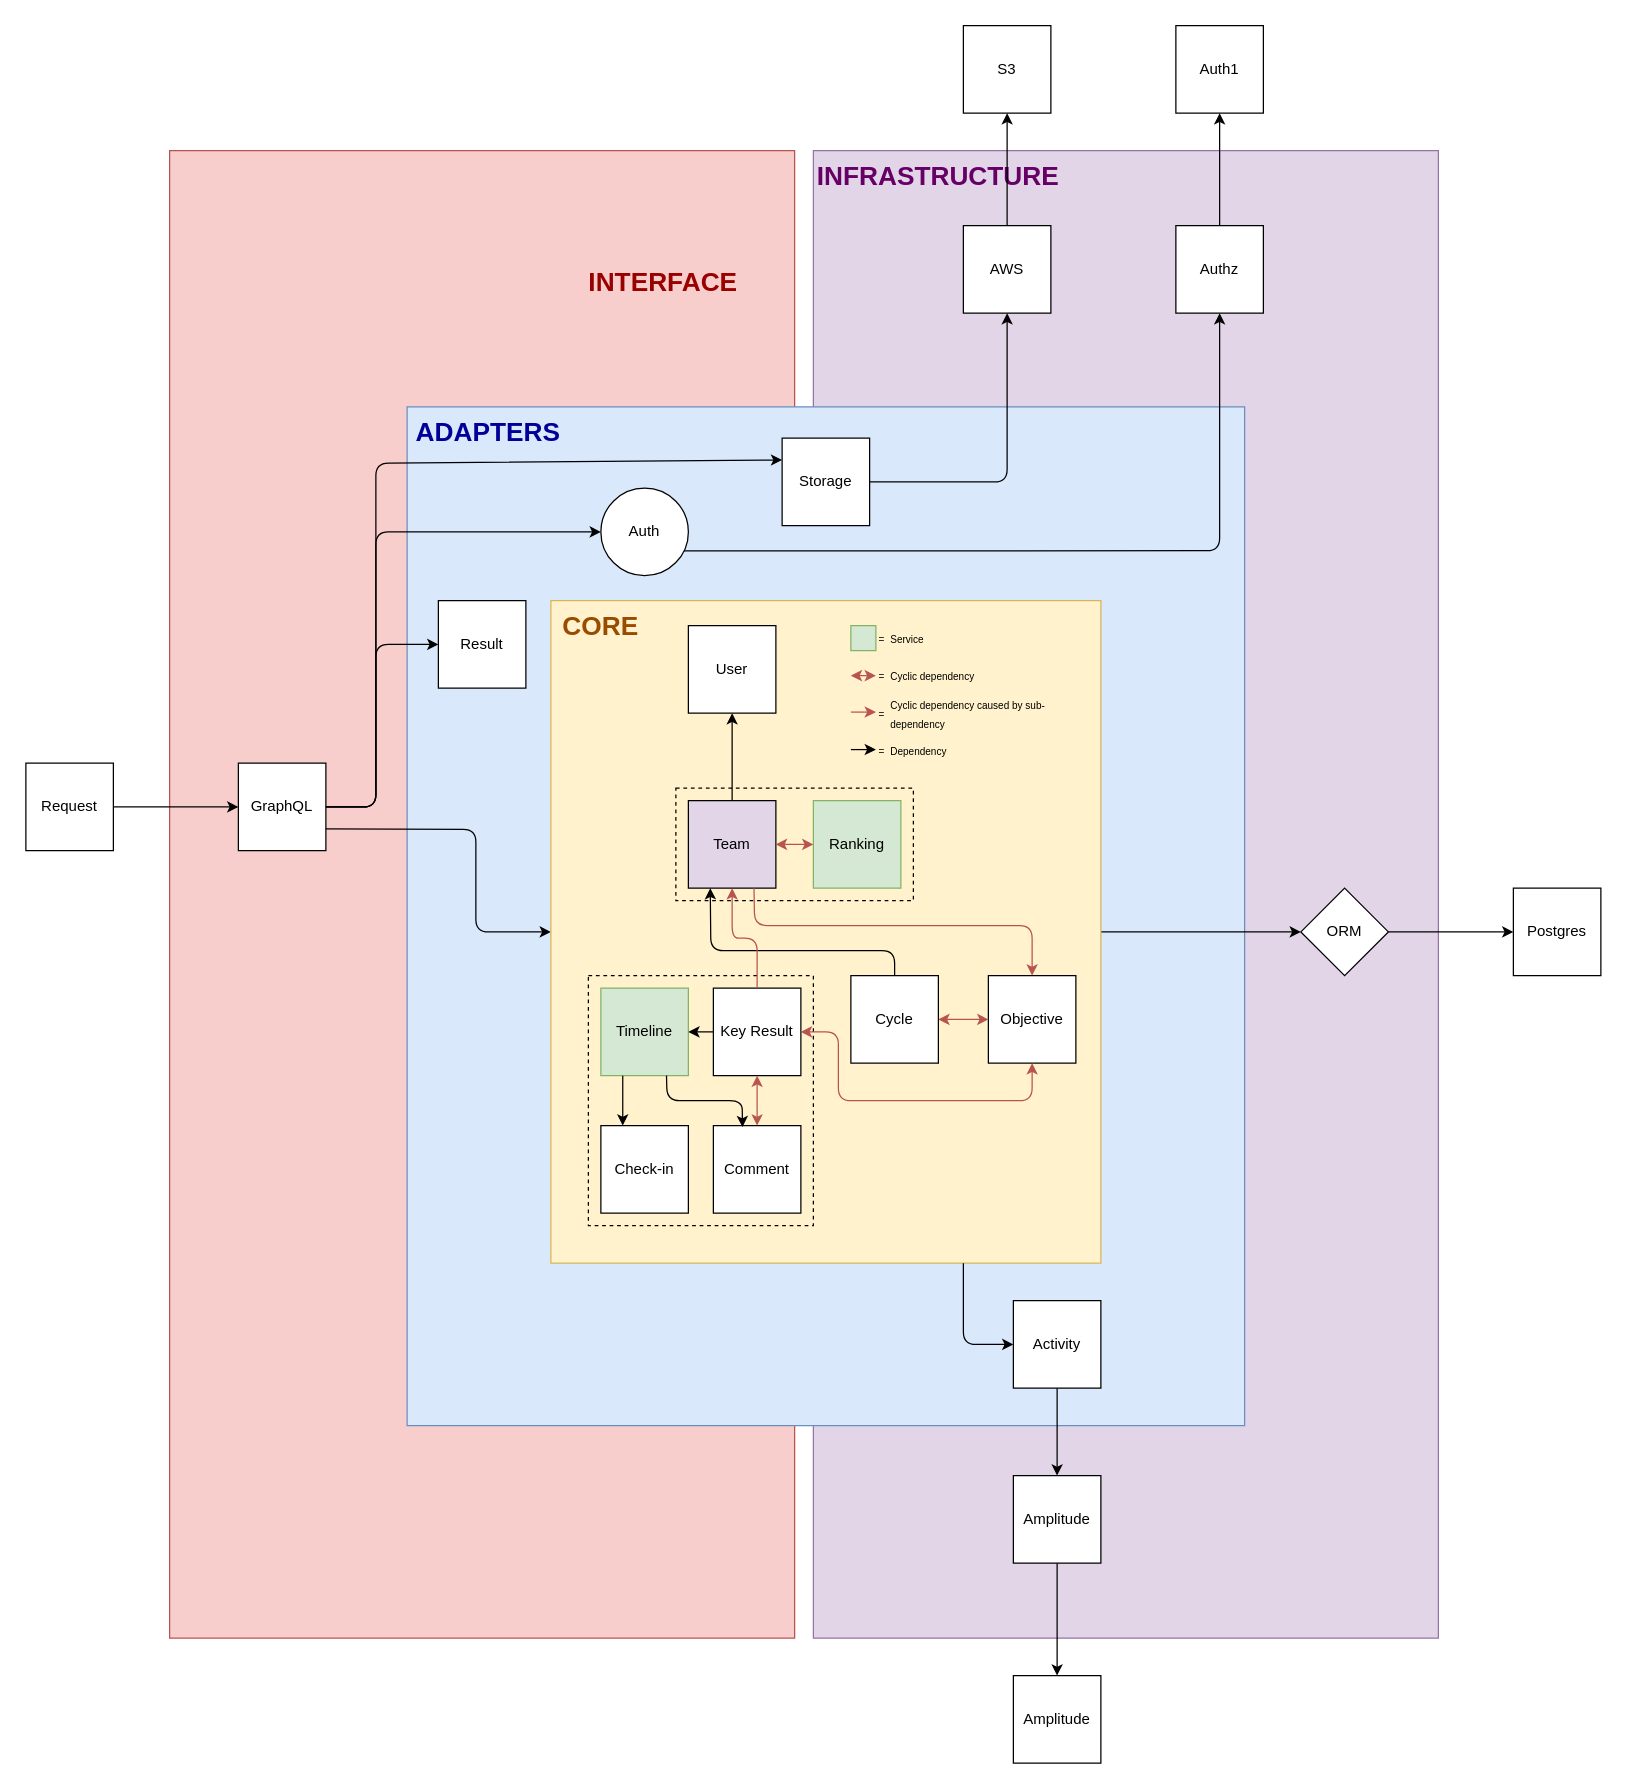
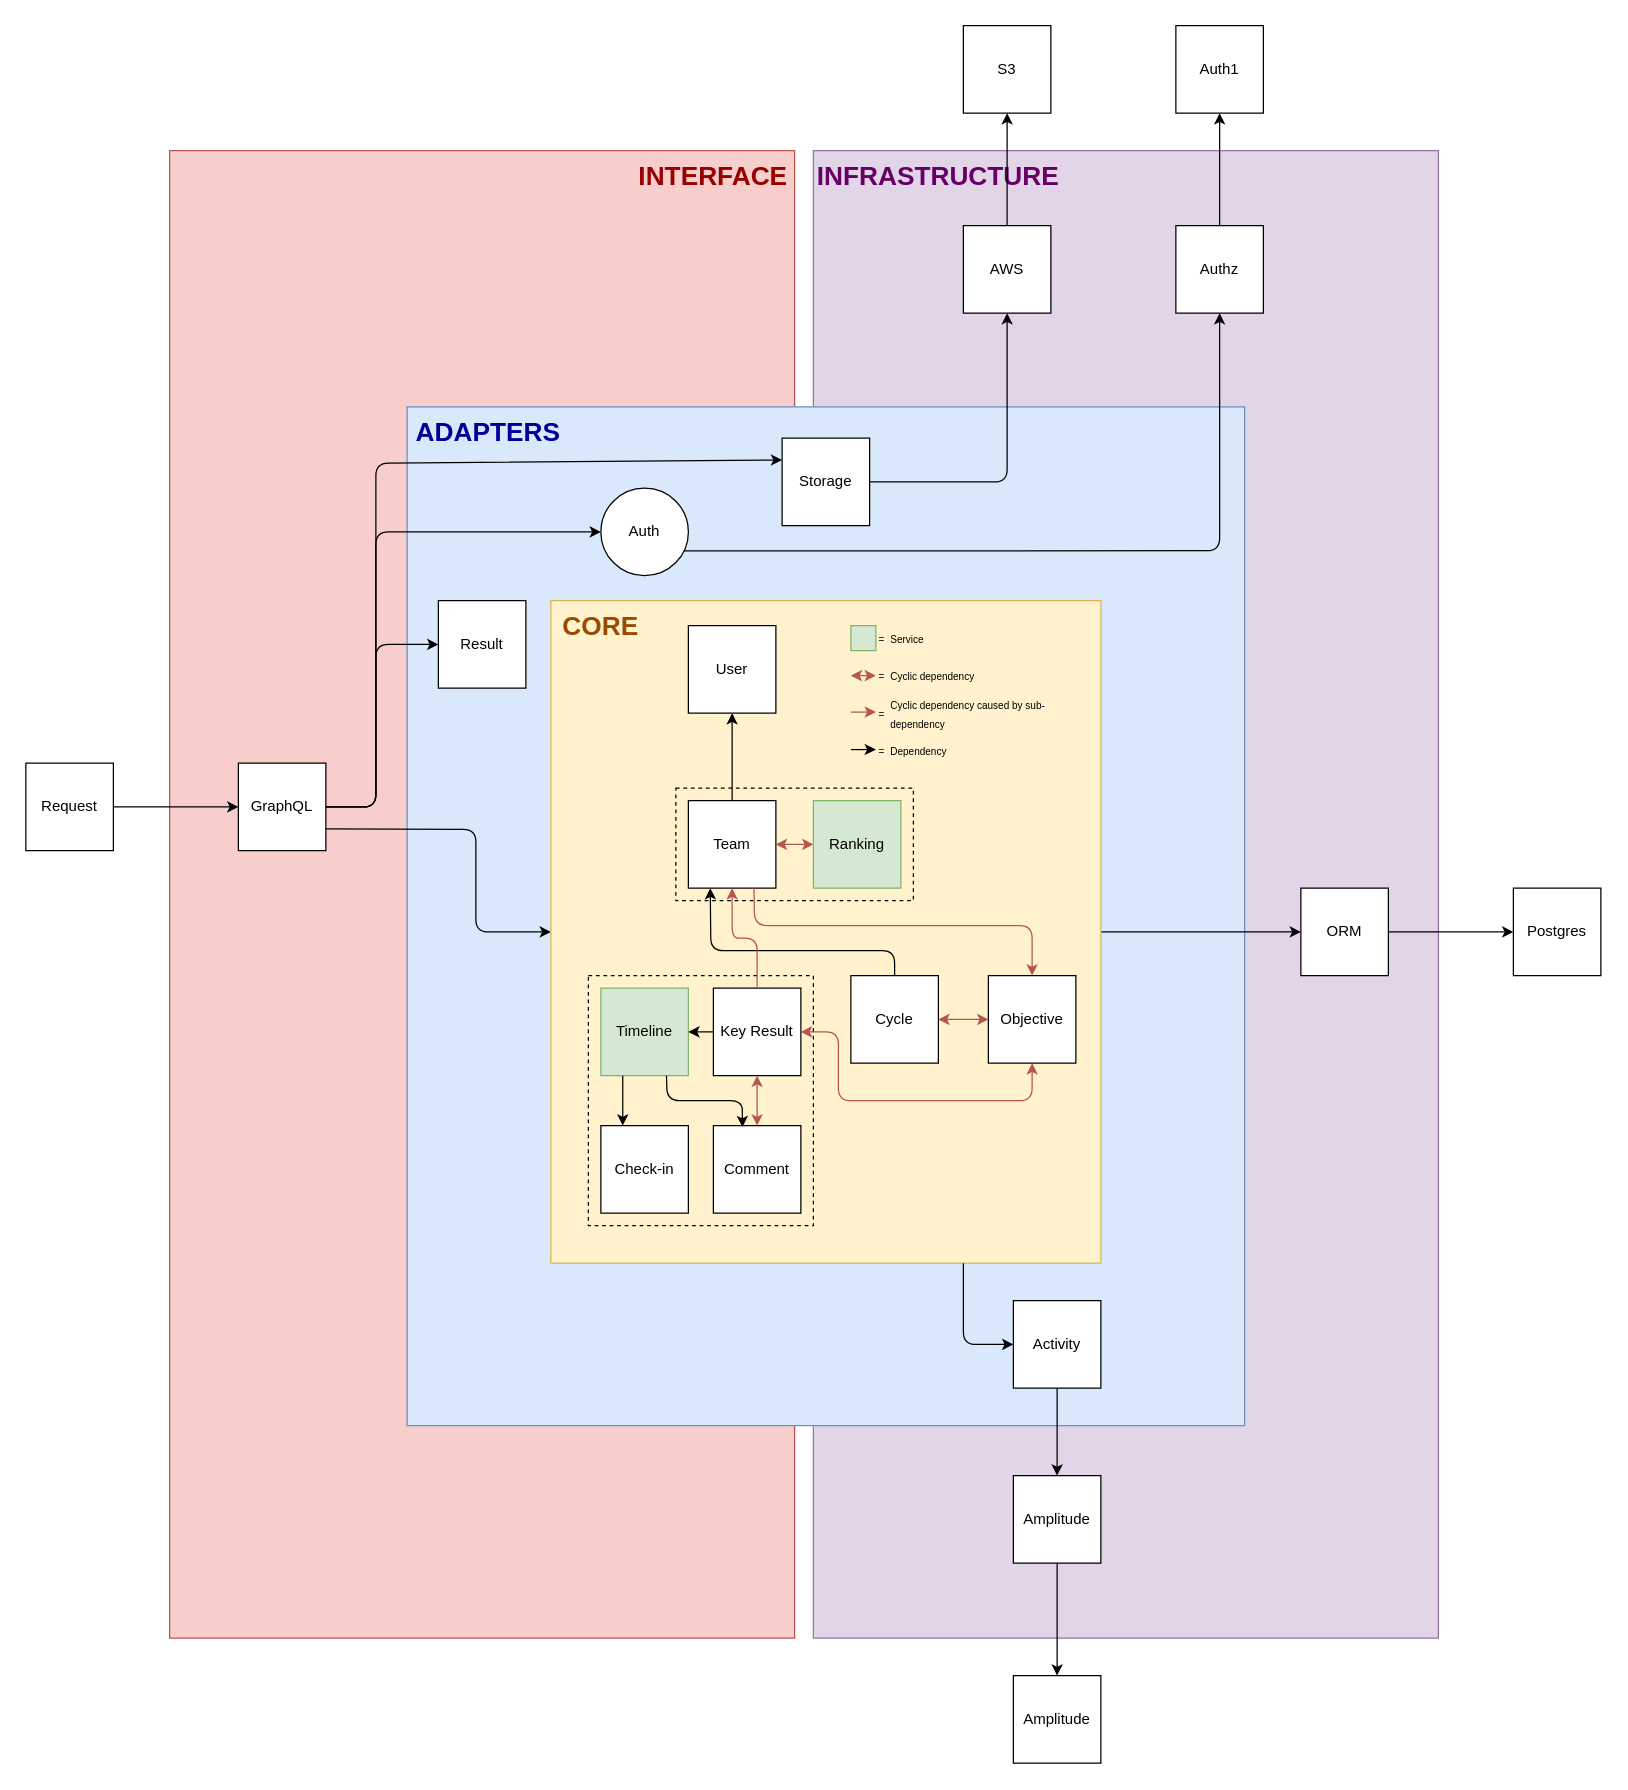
node "INTERFACE": moved (663, 282) -> (713, 176)
node "Team": fillcolor #e1d5e7 -> #ffffff
node "ORM": shape diamond -> rectangle
